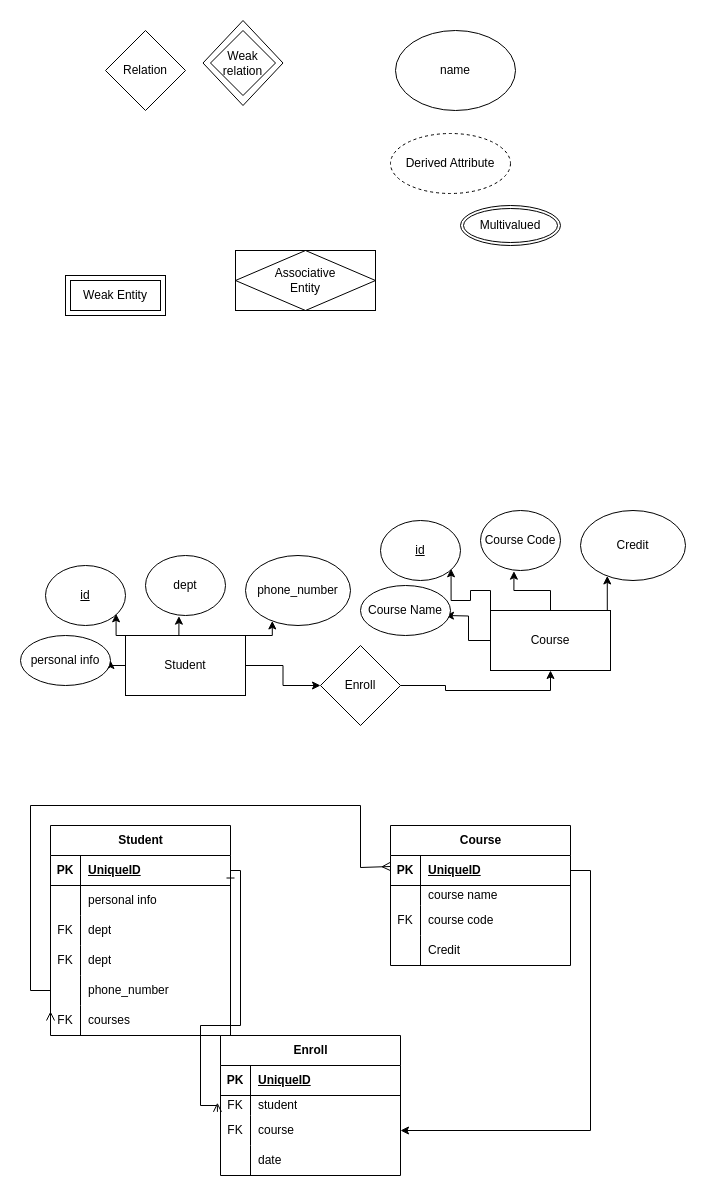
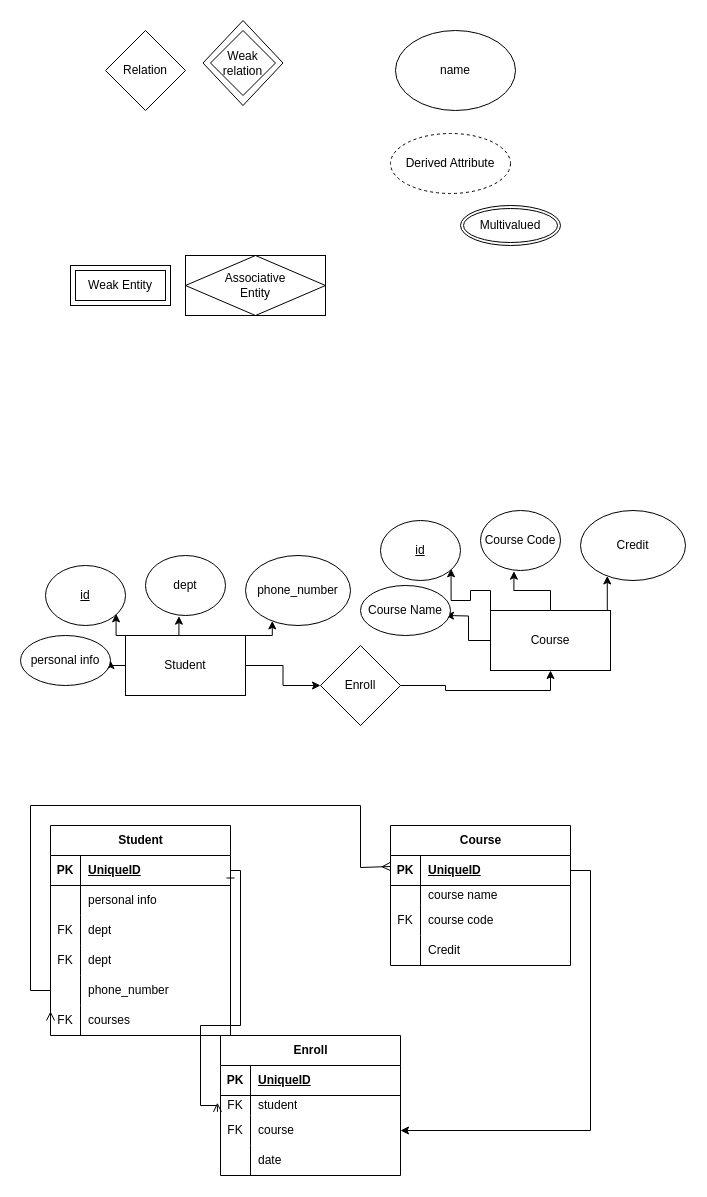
node "Associative Entity": moved (306, 281) -> (256, 286)
node "Weak Entity": moved (116, 296) -> (121, 286)
